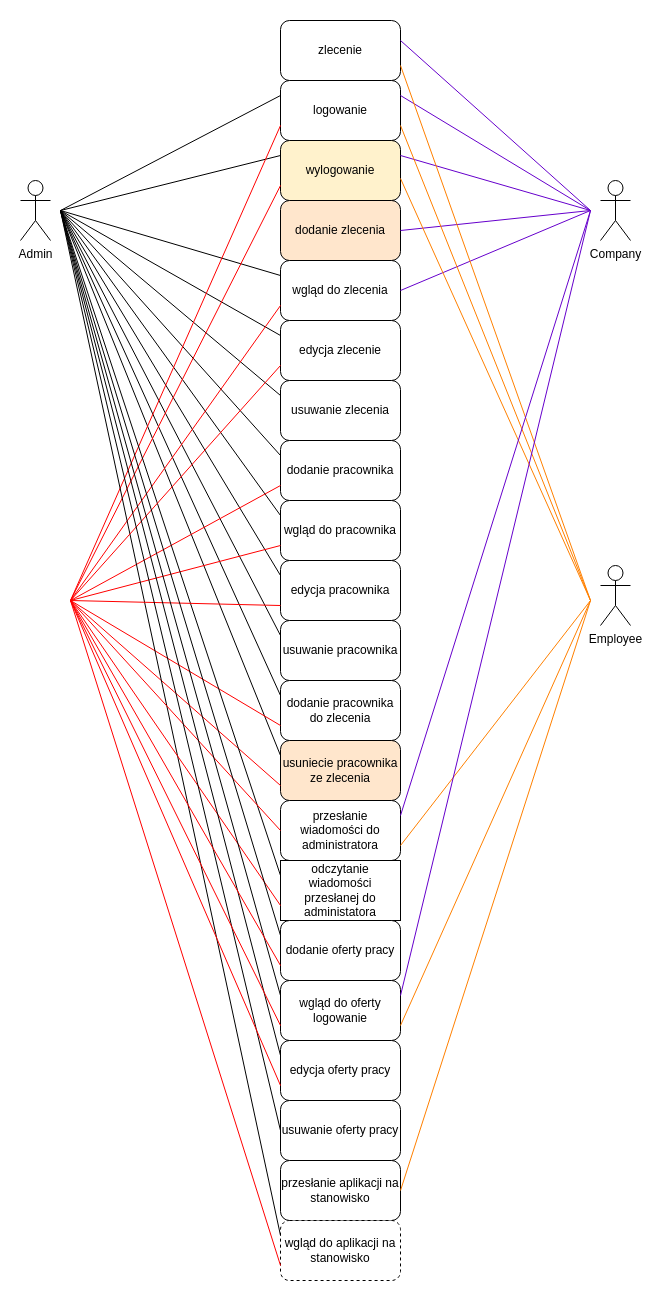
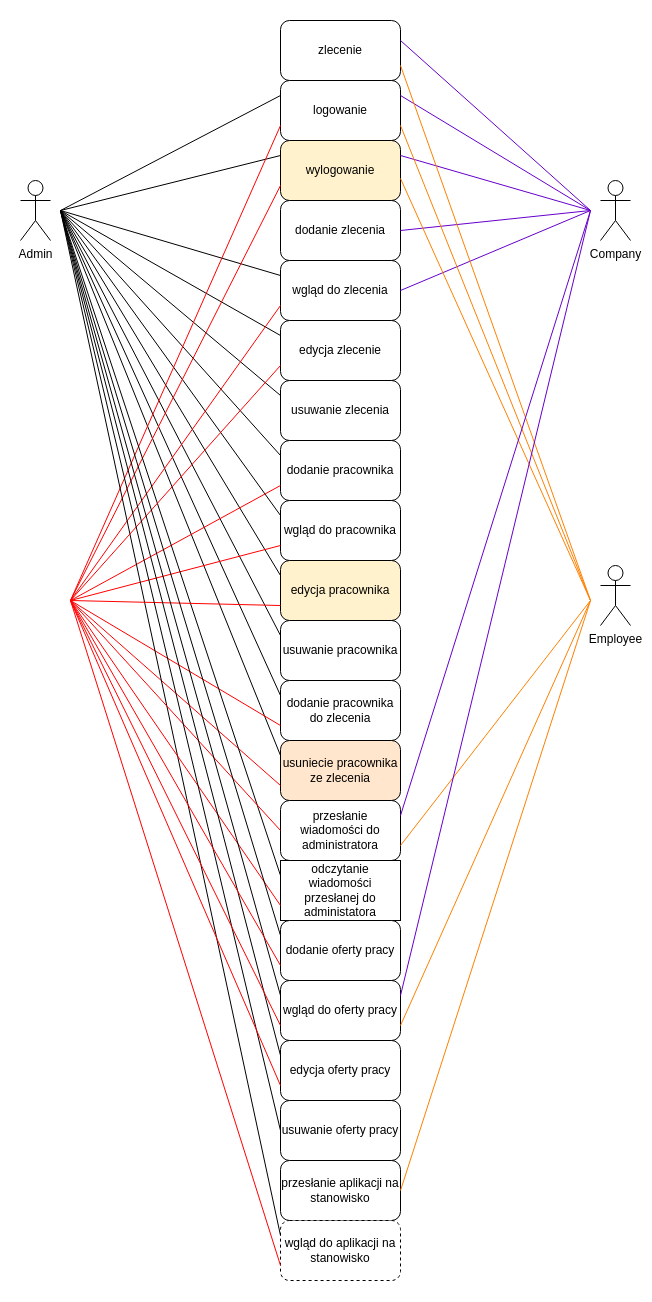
node "dodanie zlecenia": fillcolor #ffe6cc -> #ffffff
node "edycja pracownika": fillcolor #ffffff -> #fff2cc
node "wgląd do oferty logowanie": label "wgląd do oferty logowanie" -> "wgląd do oferty pracy"
